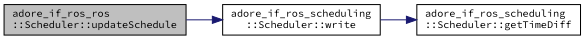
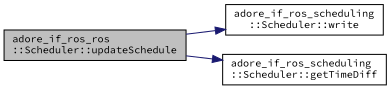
edge "adore_if_ros_scheduling ::Scheduler::write" -> "adore_if_ros_scheduling ::Scheduler::getTimeDiff": now "adore_if_ros_ros ::Scheduler::updateSchedule" -> "adore_if_ros_scheduling ::Scheduler::getTimeDiff"
